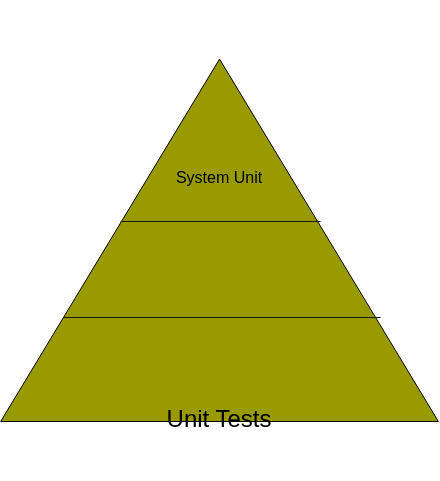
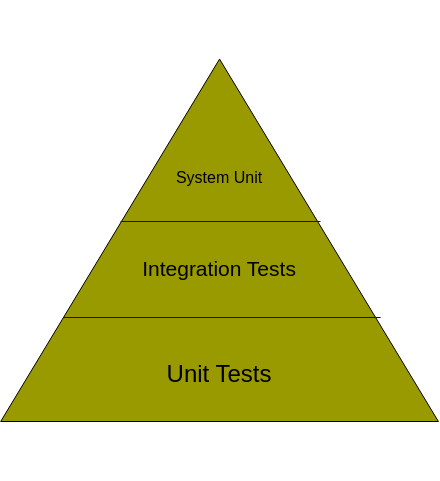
node "Integration Tests": added
node "Unit Tests": moved (220, 417) -> (220, 372)
